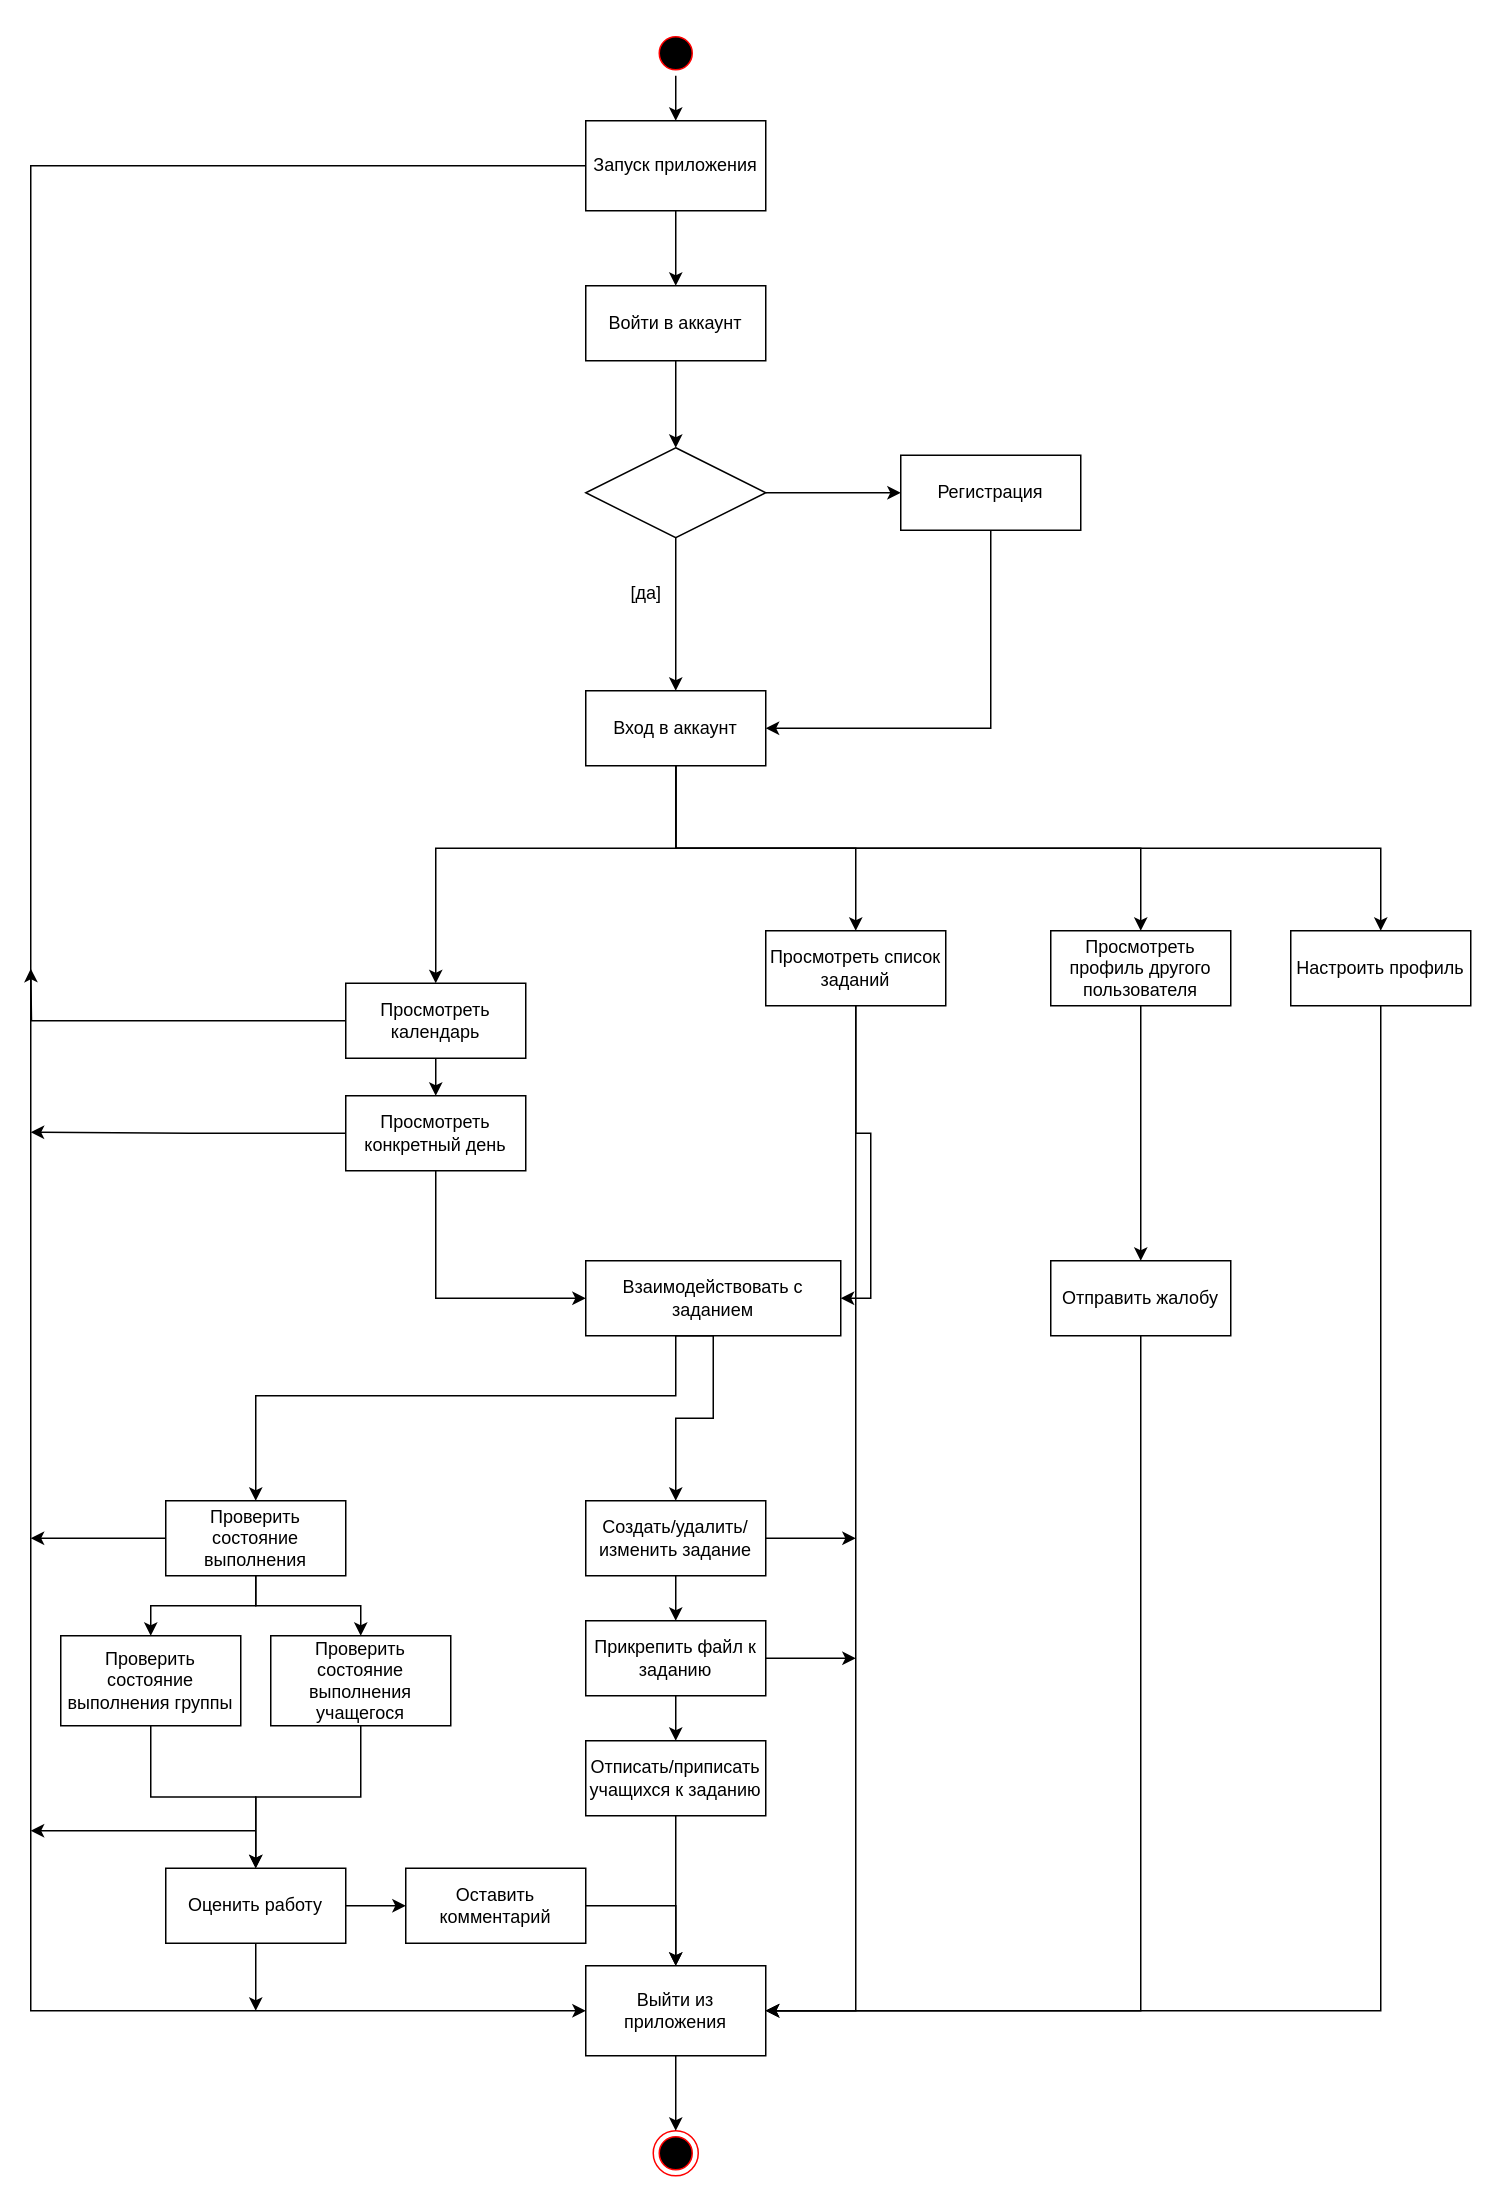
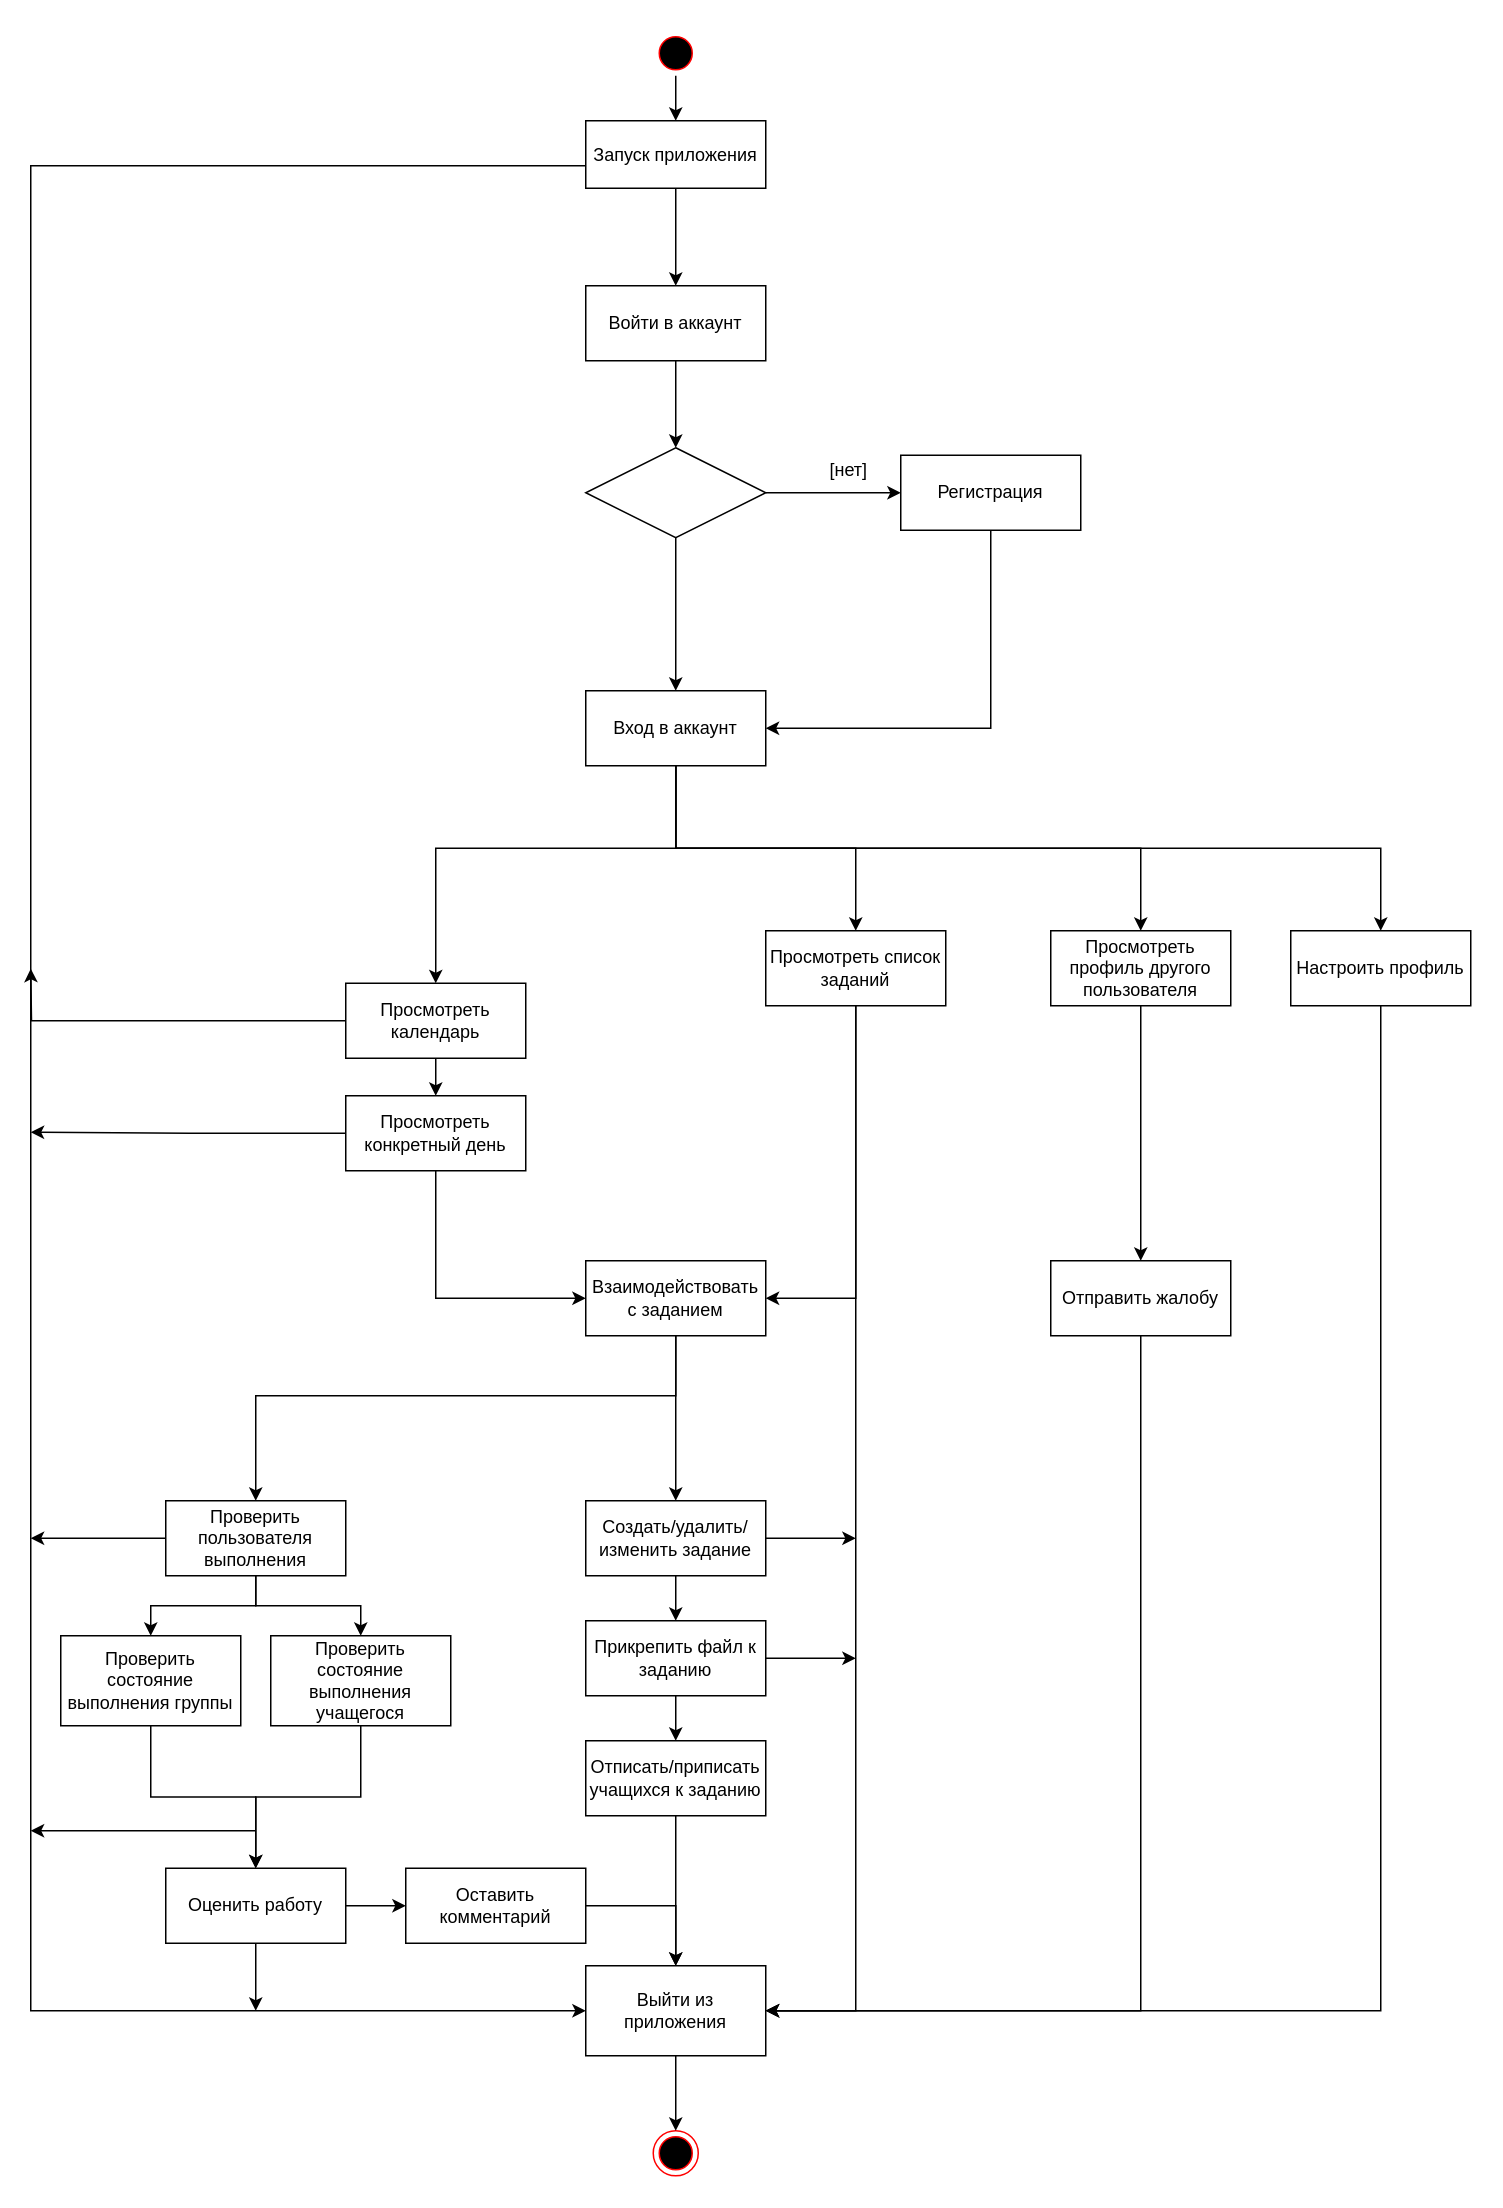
node "Запуск приложения": size 180x90 -> 180x68
node "[нет]": added
node "[да]": removed
node "Взаимодействовать с заданием": size 255x75 -> 180x75
node "Проверить состояние выполнения": label "Проверить состояние выполнения" -> "Проверить пользователя выполнения"
